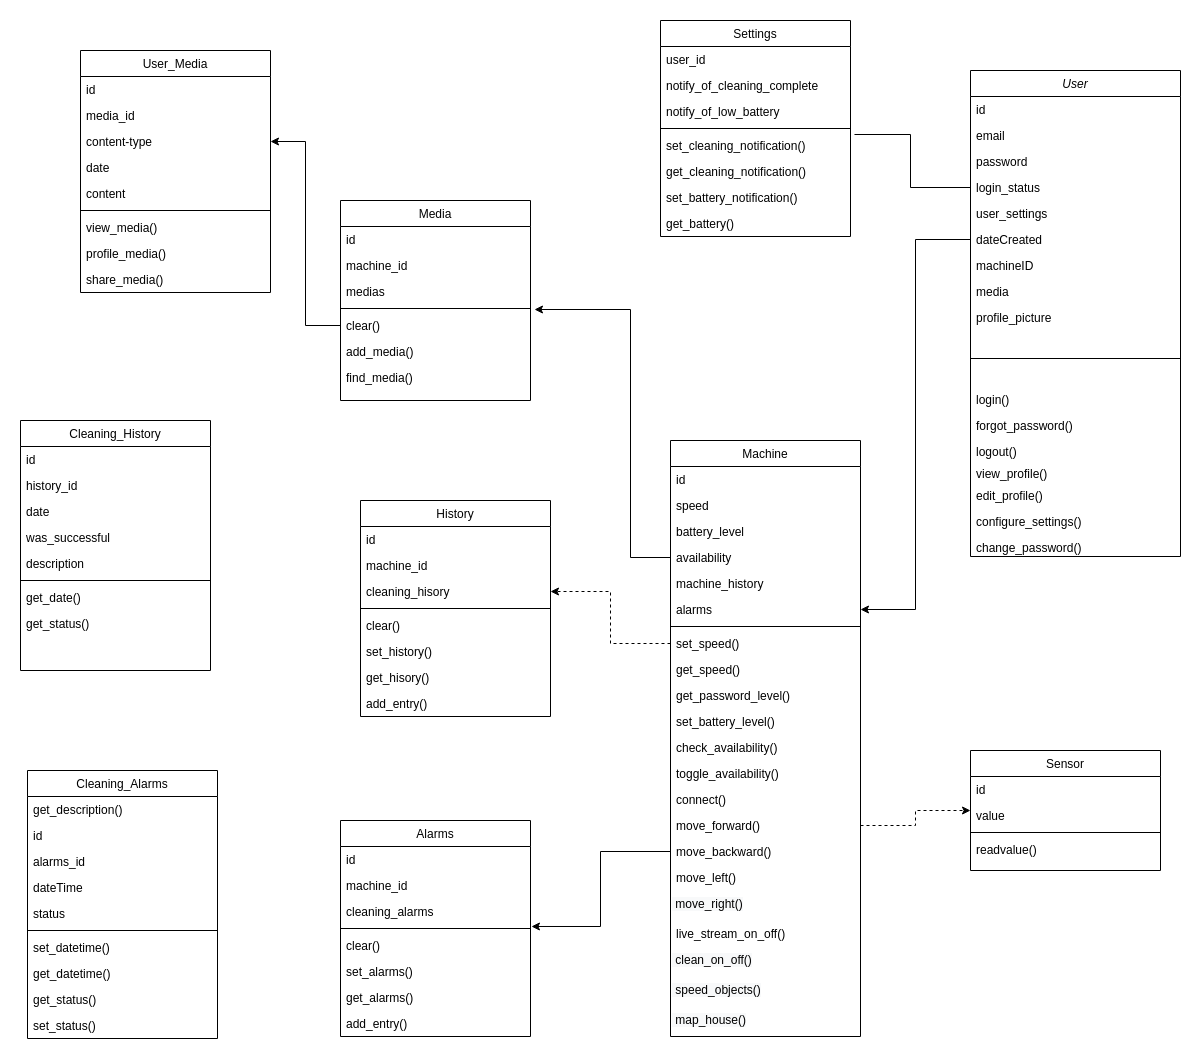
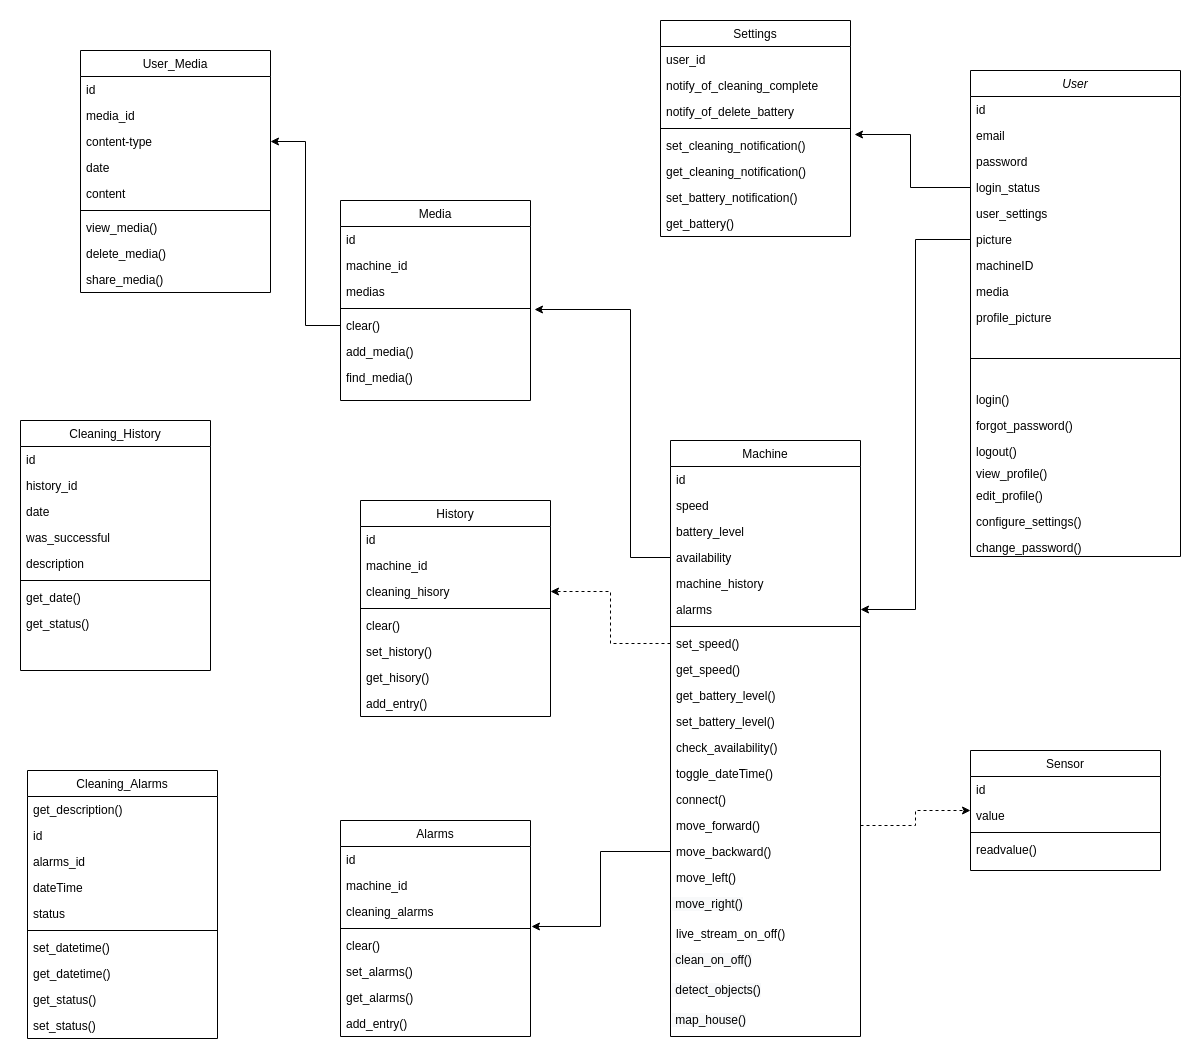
node "notify_of_low_battery": label "notify_of_low_battery" -> "notify_of_delete_battery"
edge "set_cleaning_notification()" -- "login_status": arrowhead none -> classic
node "user_settings dateCreated": label "user_settings dateCreated" -> "user_settings backward"
node "dateCreated": label "dateCreated" -> "picture"
node "profile_media()": label "profile_media()" -> "delete_media()"
node "get_password_level()": label "get_password_level()" -> "get_battery_level()"
node "toggle_availability()": label "toggle_availability()" -> "toggle_dateTime()"
node "speed_objects()": label "speed_objects()" -> "detect_objects()"
